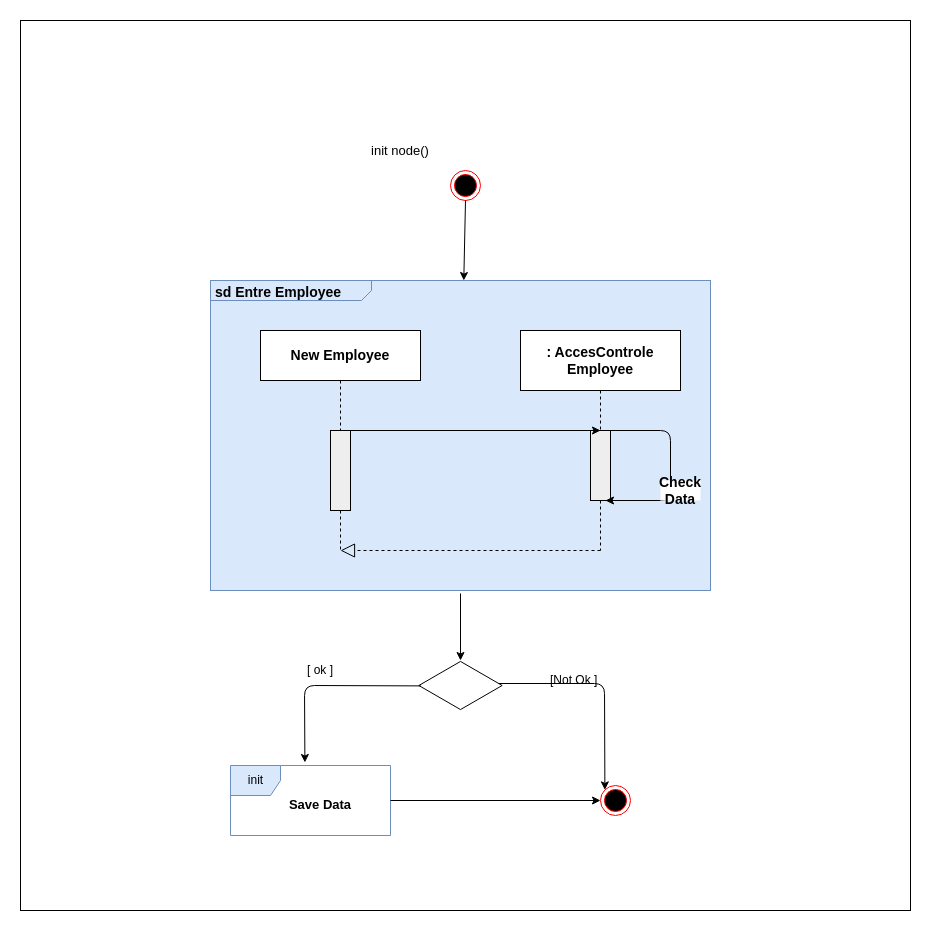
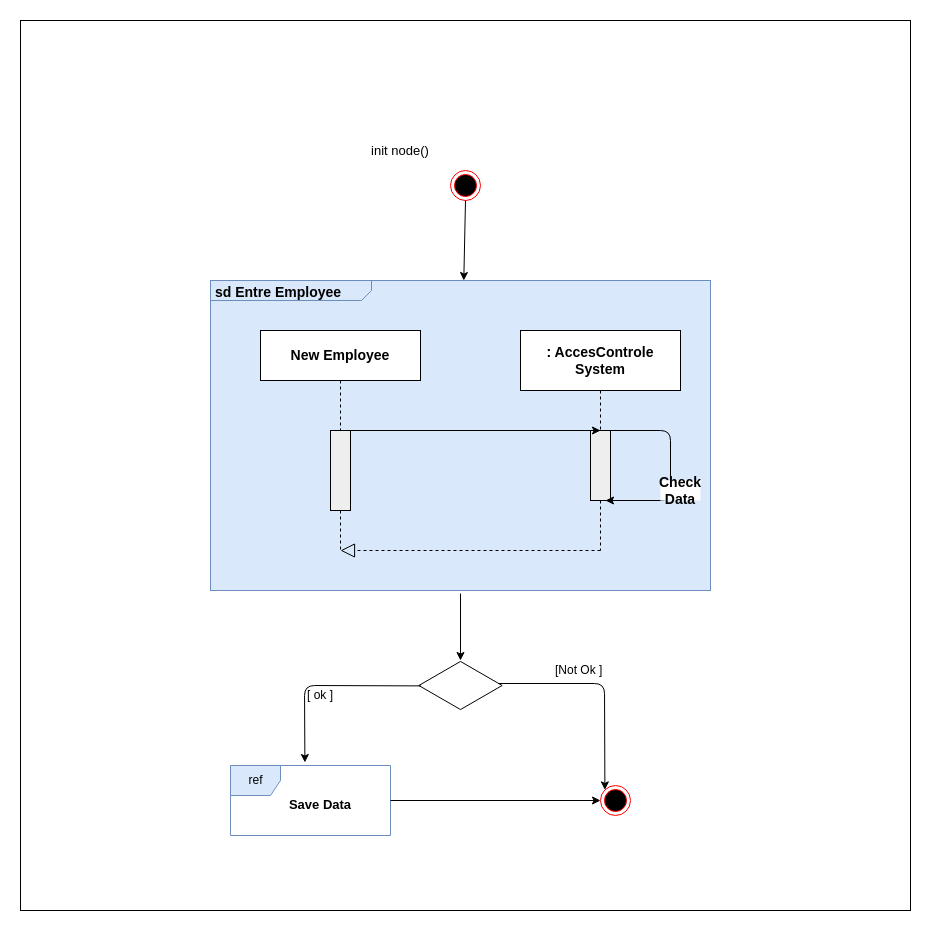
node ": AccesControle Employee": label ": AccesControle Employee" -> ": AccesControle System"
node "[ ok ]": moved (321, 671) -> (321, 696)
node "[Not Ok ]": moved (573, 681) -> (578, 671)
node "init": label "init" -> "ref"
